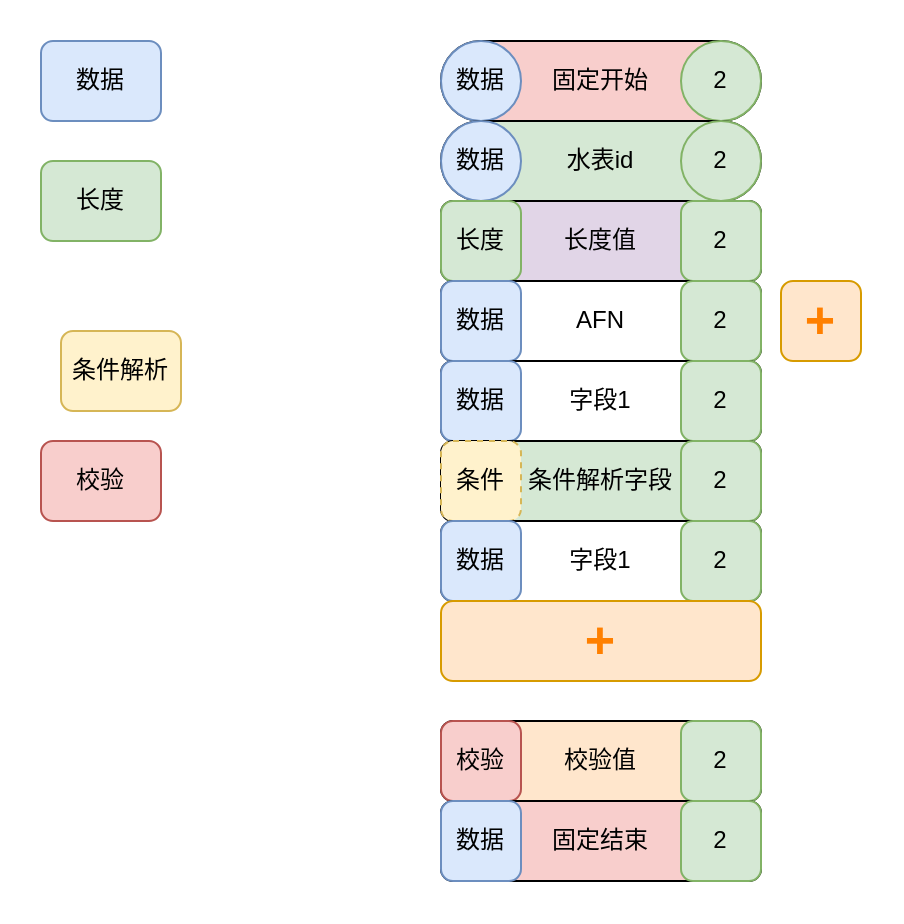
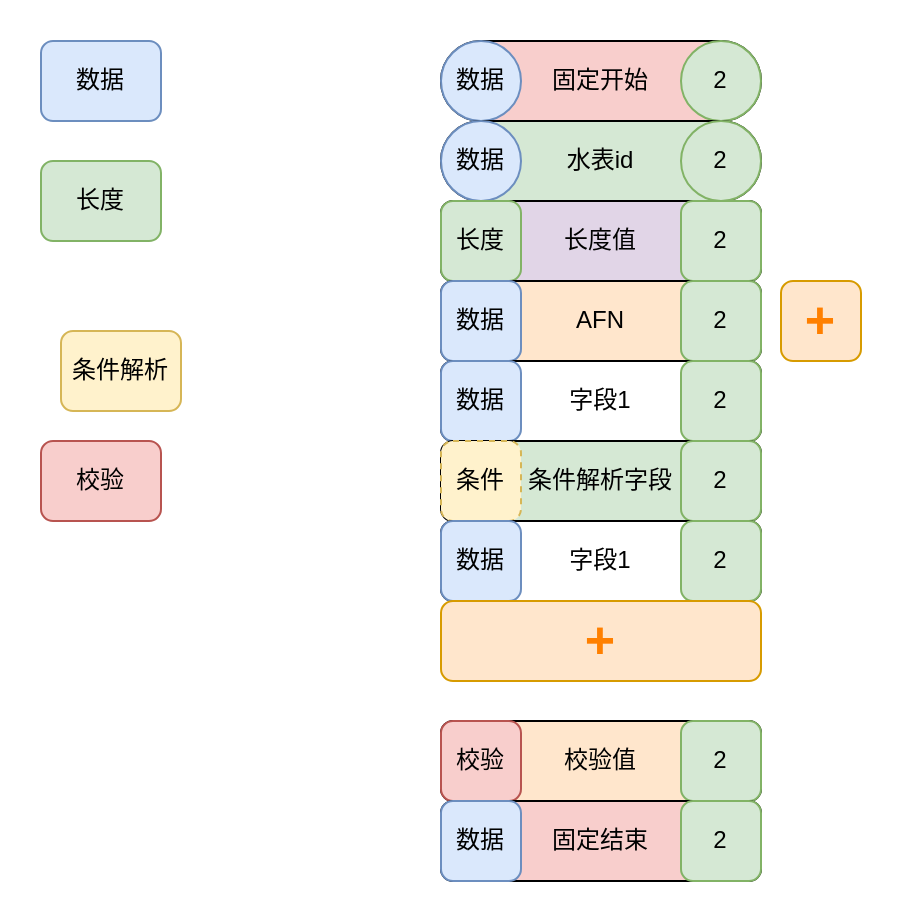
node "AFN": fillcolor #ffffff -> #ffe6cc
